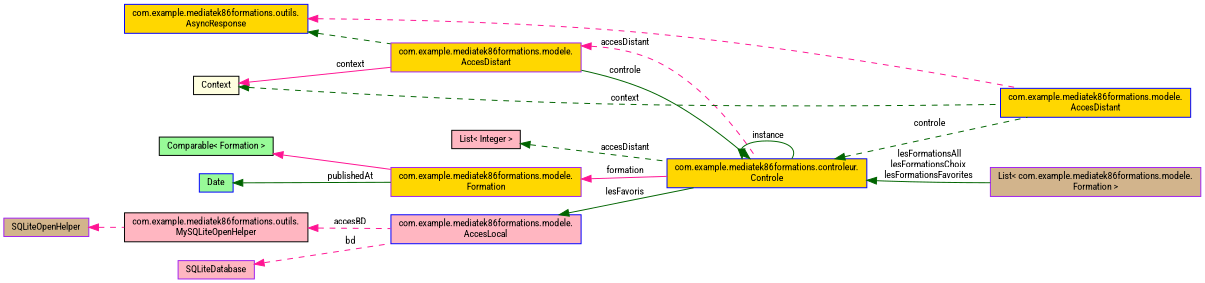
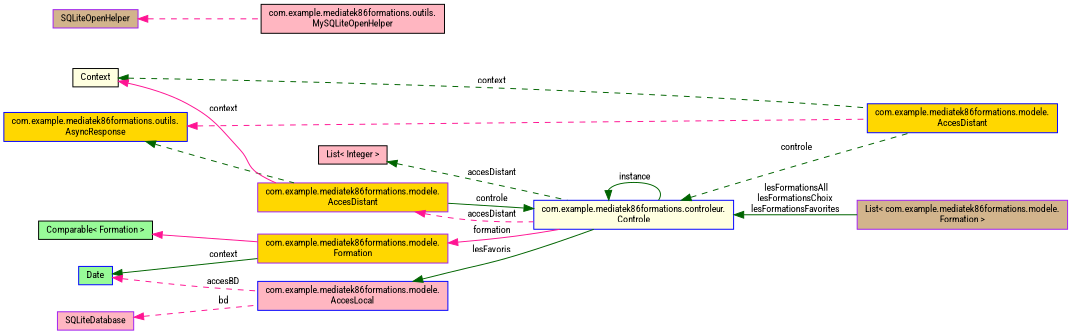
node "com.example.mediatek86formations.controleur. Controle": fillcolor gold -> lightyellow
edge "com.example.mediatek86formations.modele. Formation" -> "Date": label " publishedAt" -> " context"
edge "com.example.mediatek86formations.modele. AccesLocal" -> "com.example.mediatek86formations.outils. MySQLiteOpenHelper": now "com.example.mediatek86formations.modele. AccesLocal" -> "Date"
